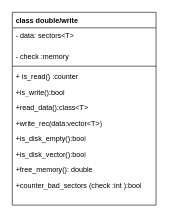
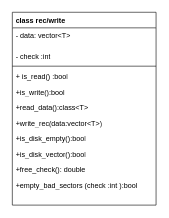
node "class double/write": label "class double/write" -> "class rec/write"
node "- data: sectors<T>": label "- data: sectors<T>" -> "- data: vector<T>"
node "- check :memory": label "- check :memory" -> "- check :int"
node "+ is_read() :counter": label "+ is_read() :counter" -> "+ is_read() :bool"
node "+free_memory(): double": label "+free_memory(): double" -> "+free_check(): double"
node "+counter_bad_sectors (check :int ):bool": label "+counter_bad_sectors (check :int ):bool" -> "+empty_bad_sectors (check :int ):bool"
